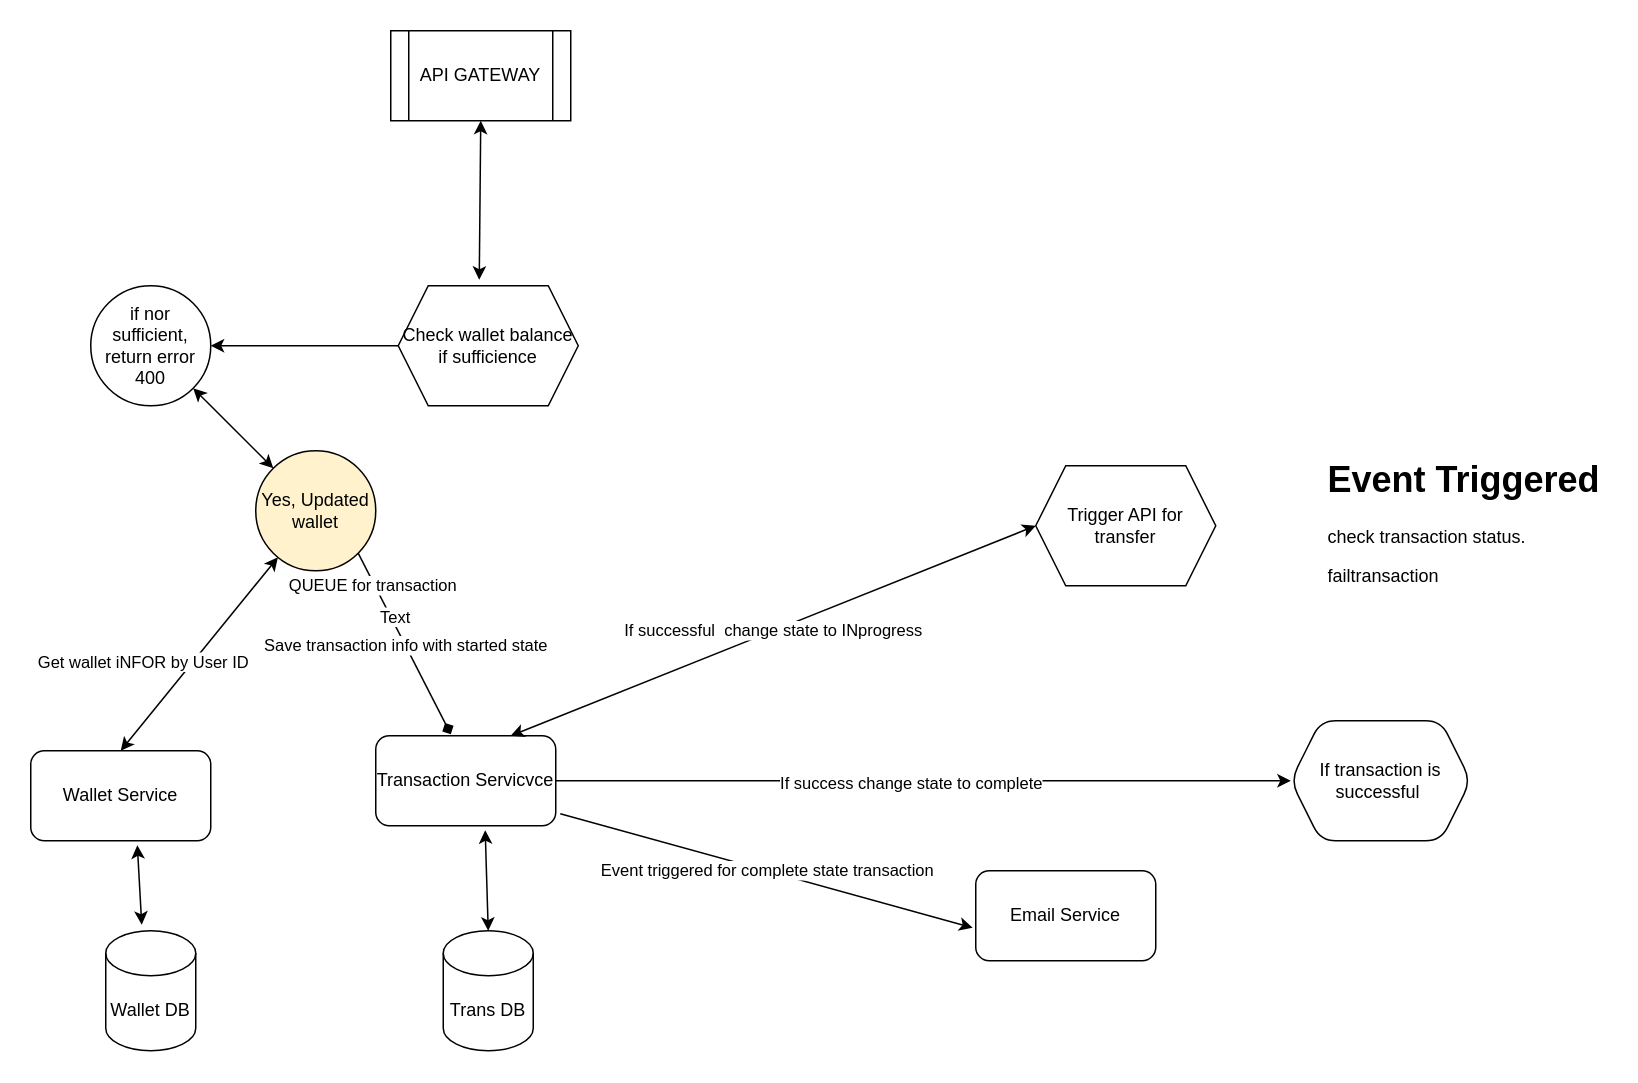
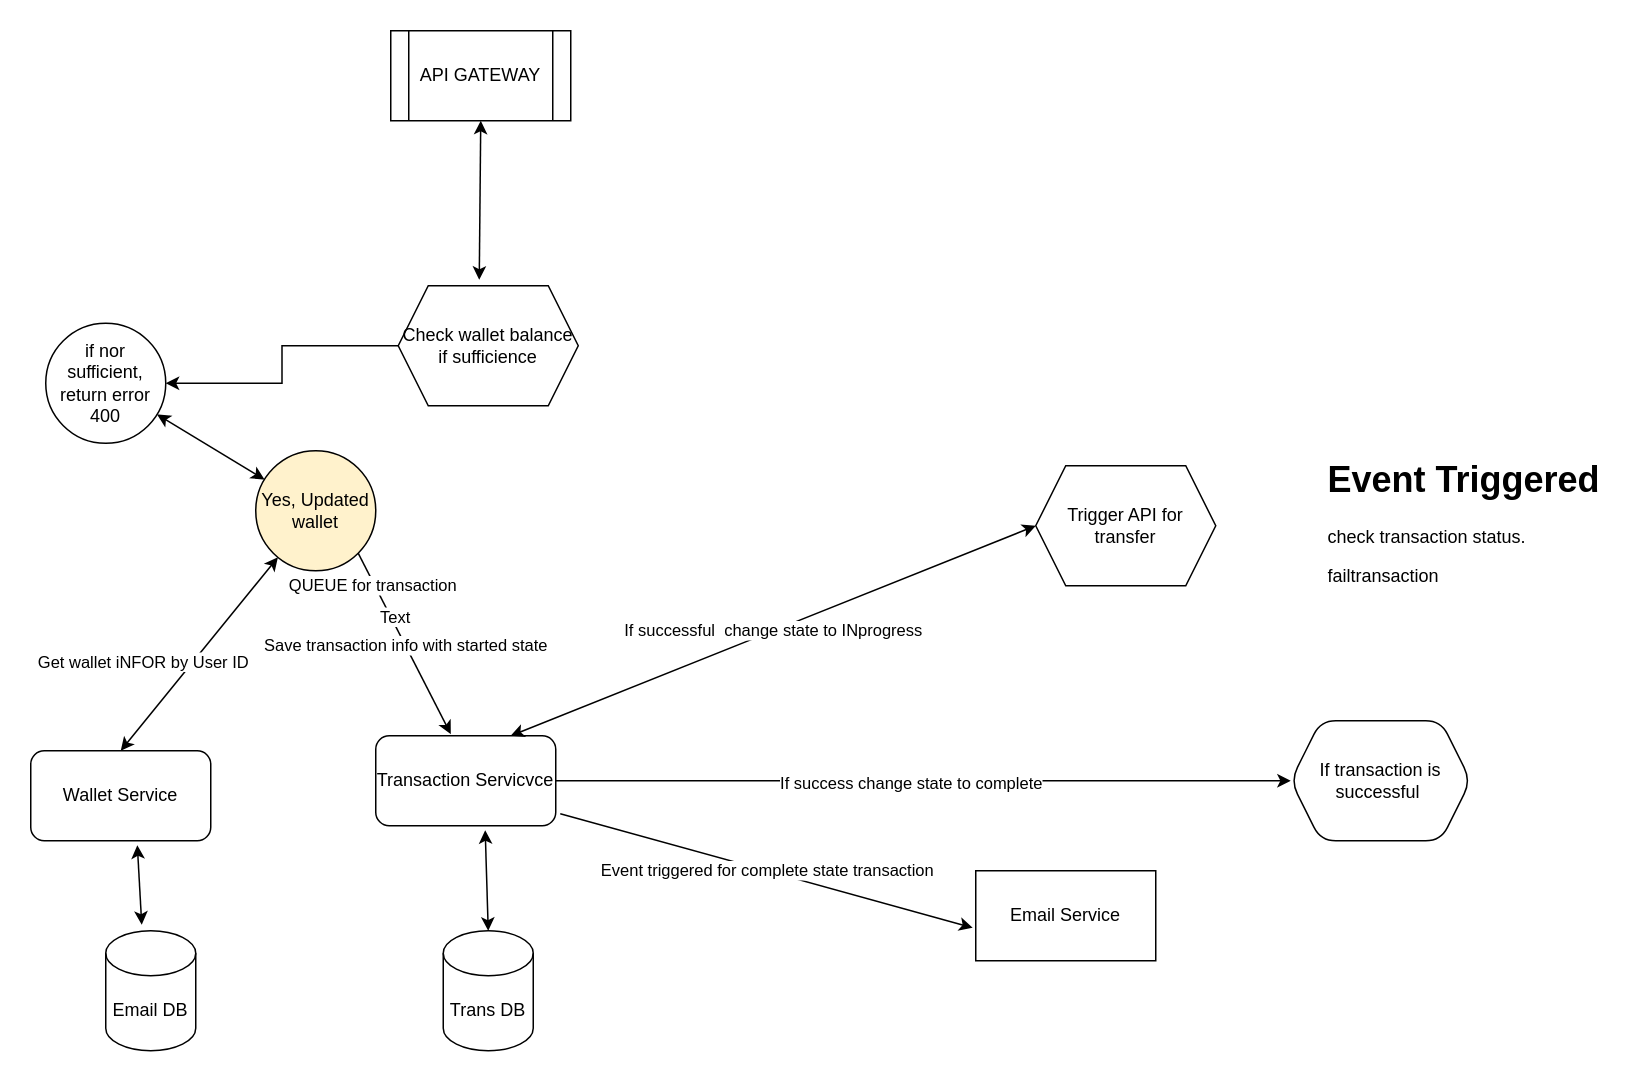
node "if nor sufficient, return error 400": moved (151, 346) -> (106, 383)
edge "Yes, Updated wallet" -> "Transaction Servicvce": arrowhead diamond -> classic
node "Email Service": shape rounded rectangle -> rectangle
node "Wallet DB": label "Wallet DB" -> "Email DB"
